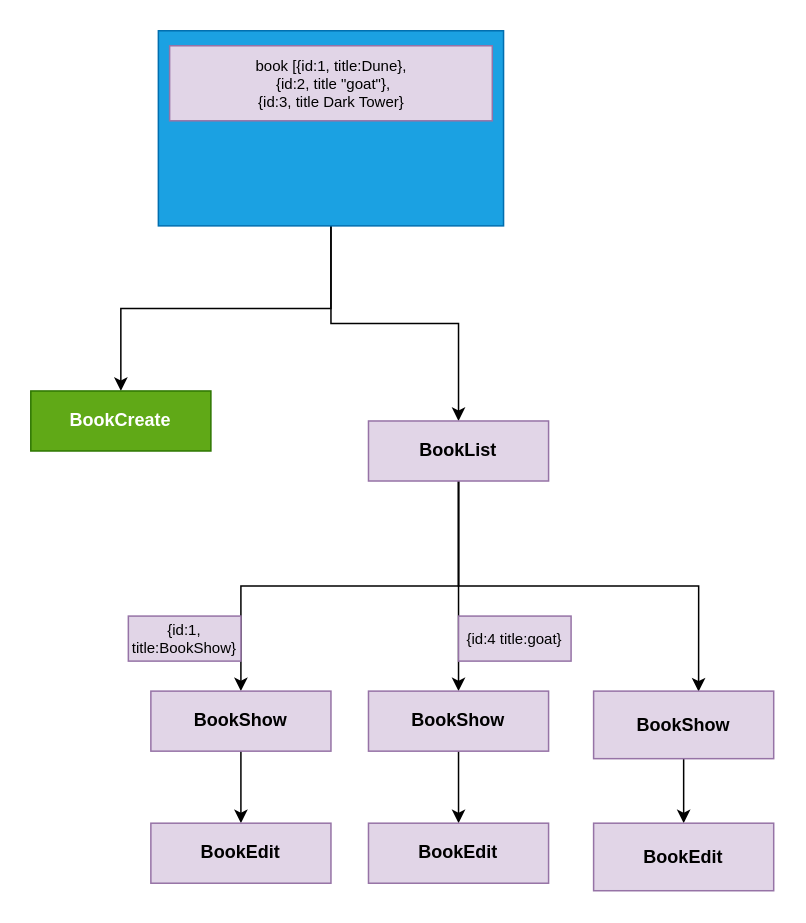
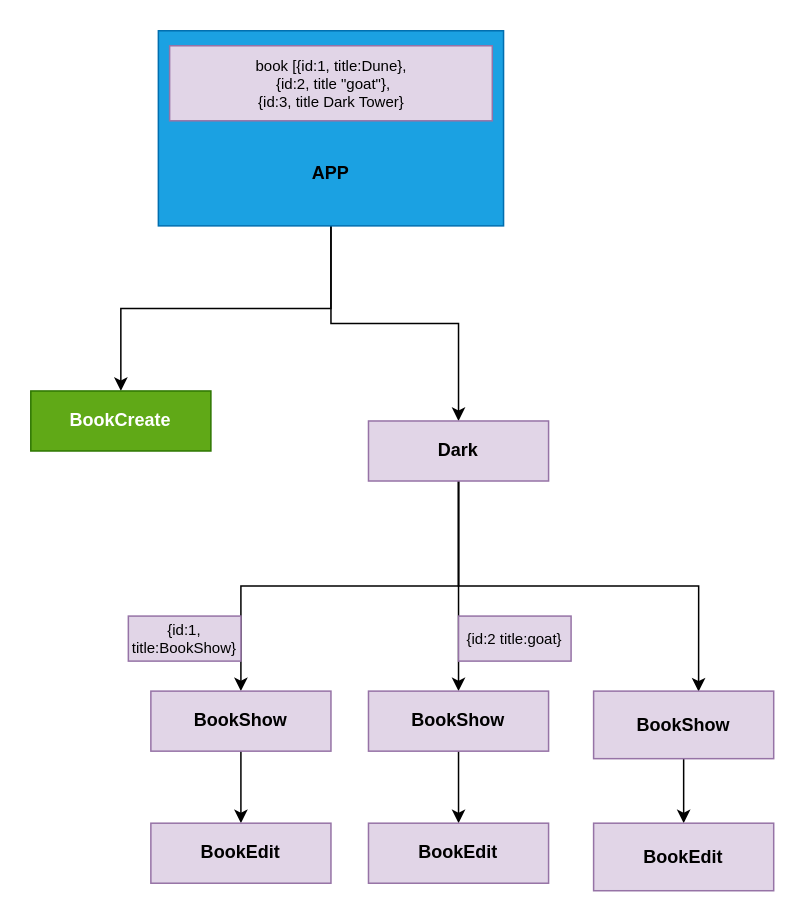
node "APP": added
node "BookList": label "BookList" -> "Dark"
node "{id:4 title:goat}": label "{id:4 title:goat}" -> "{id:2 title:goat}"
